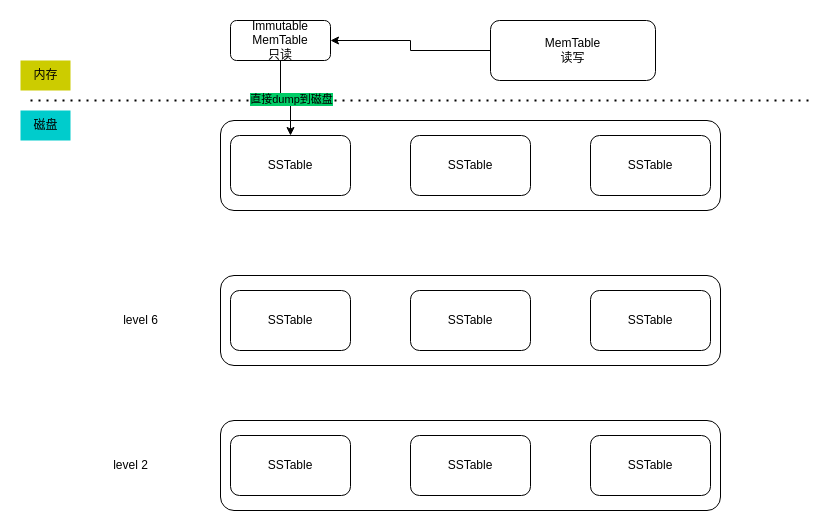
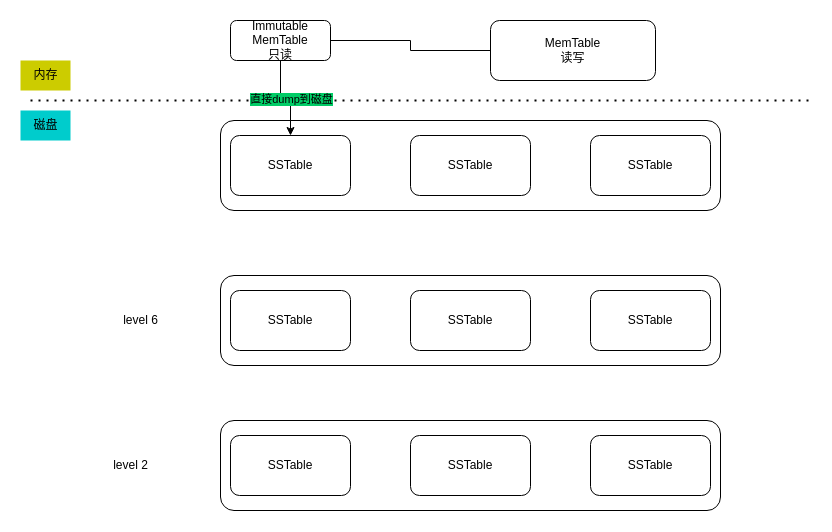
edge "MemTable 读写" -> "Immutable MemTable 只读": arrowhead classic -> none
